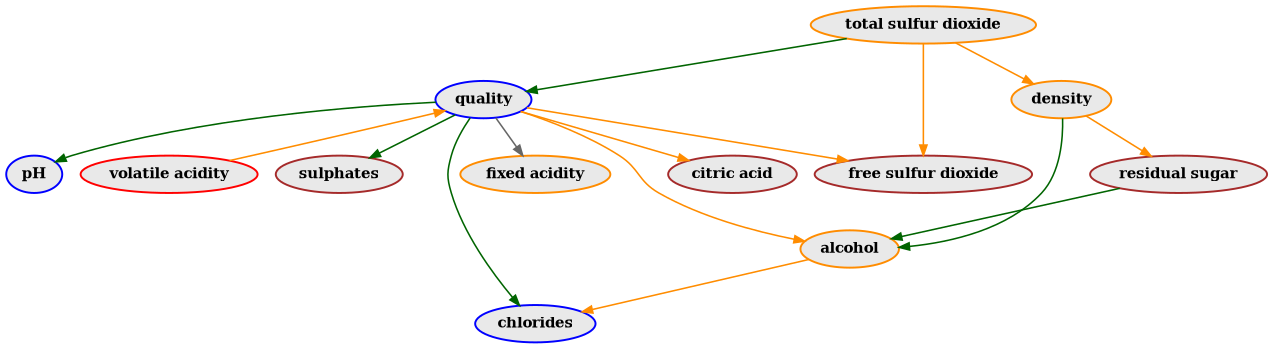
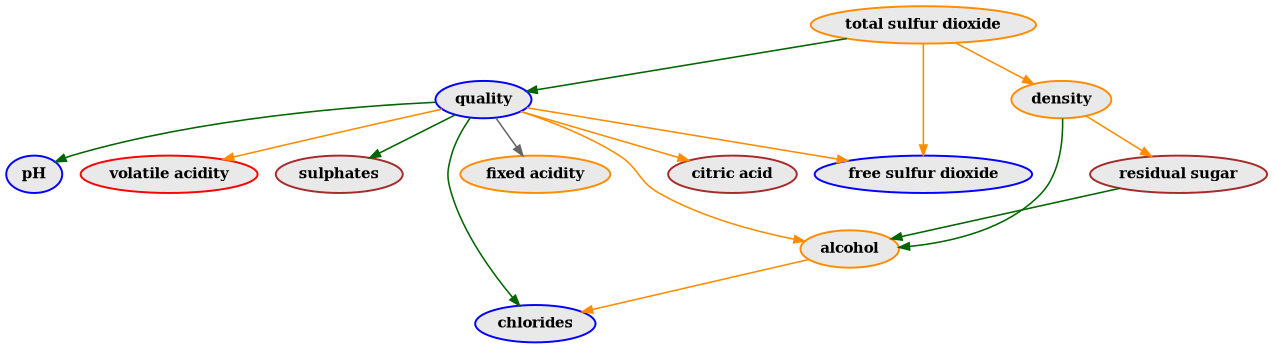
edge "volatile acidity" -> "quality": reversed
node "free sulfur dioxide": color brown -> blue
